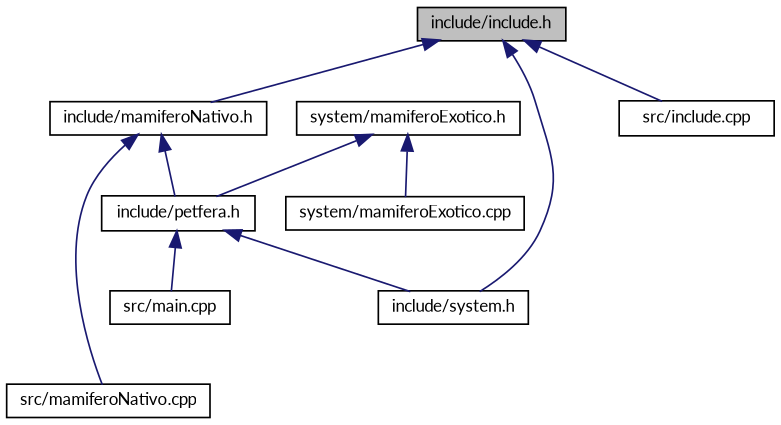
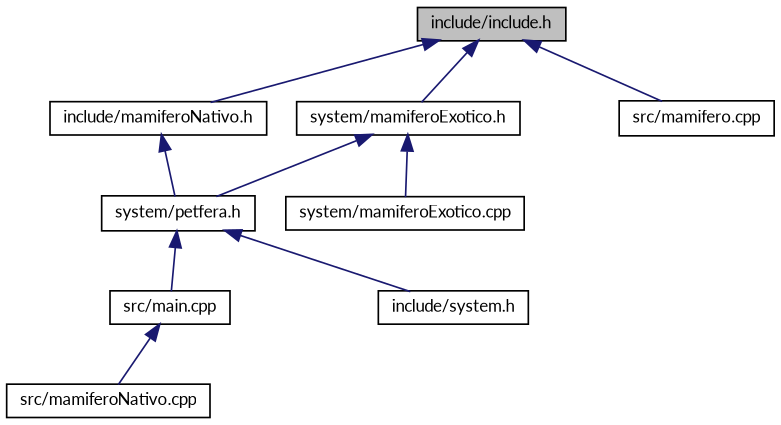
node "src/include.cpp": label "src/include.cpp" -> "src/mamifero.cpp"
edge "include/system.h" -> "include/include.h": now "system/mamiferoExotico.h" -> "include/include.h"
node "include/petfera.h": label "include/petfera.h" -> "system/petfera.h"
edge "src/mamiferoNativo.cpp" -> "include/mamiferoNativo.h": now "src/mamiferoNativo.cpp" -> "src/main.cpp"
